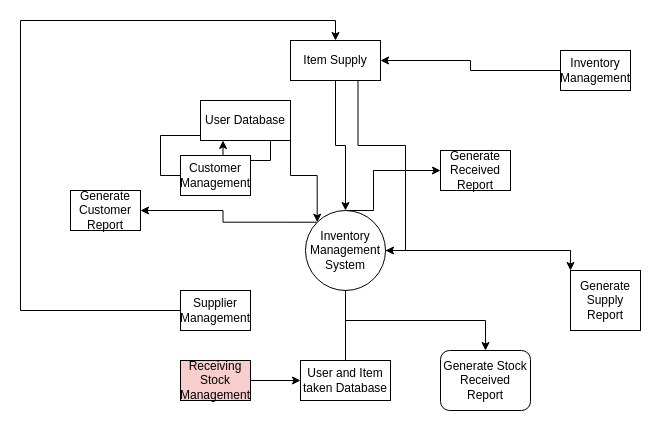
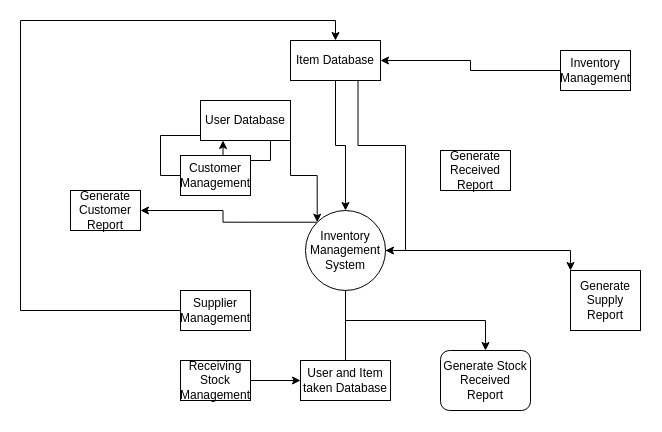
node "Item Supply": label "Item Supply" -> "Item Database"
edge "Inventory Management System" -> "Generate Received Report": removed
node "Receiving Stock Management": fillcolor #f8cecc -> #ffffff
